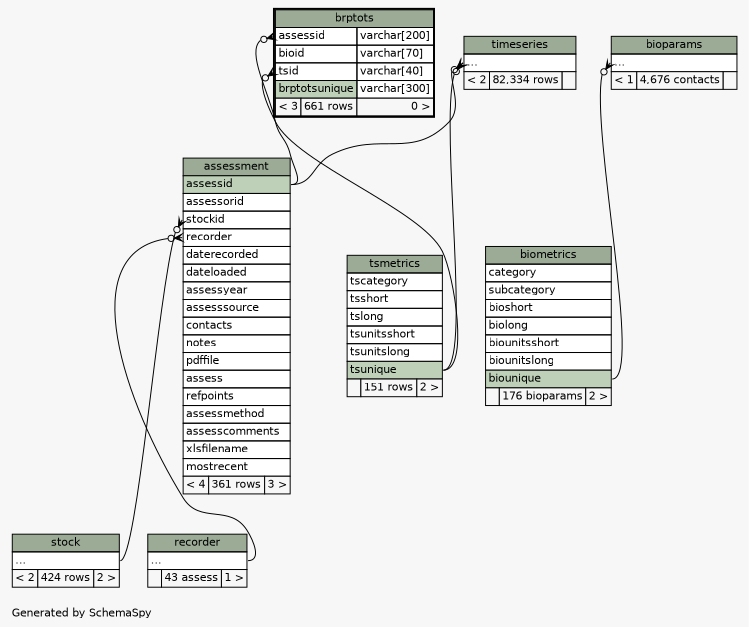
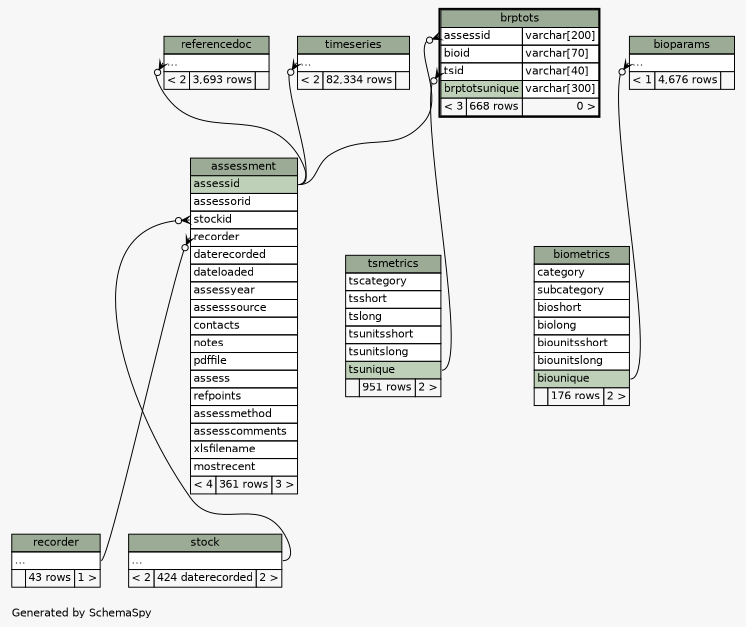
node "referencedoc": added
node "bioparams": text "4,676 contacts" -> "4,676 rows"
node "brptots": text "661 rows" -> "668 rows"
edge "tsmetrics" -> "timeseries": removed
node "tsmetrics": text "151 rows" -> "951 rows"
node "biometrics": text "176 bioparams" -> "176 rows"
node "stock": text "424 rows" -> "424 daterecorded"
node "recorder": text "43 assess" -> "43 rows"
